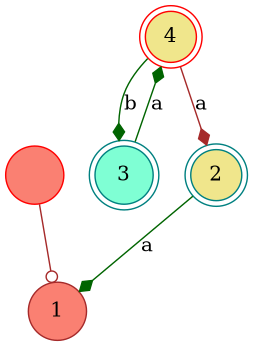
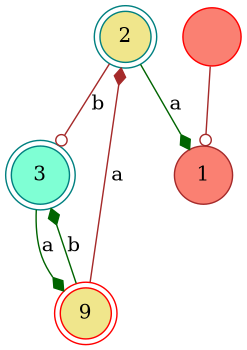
node "4": label "4" -> "9"
edge "2" -> "3": added, label "b"
